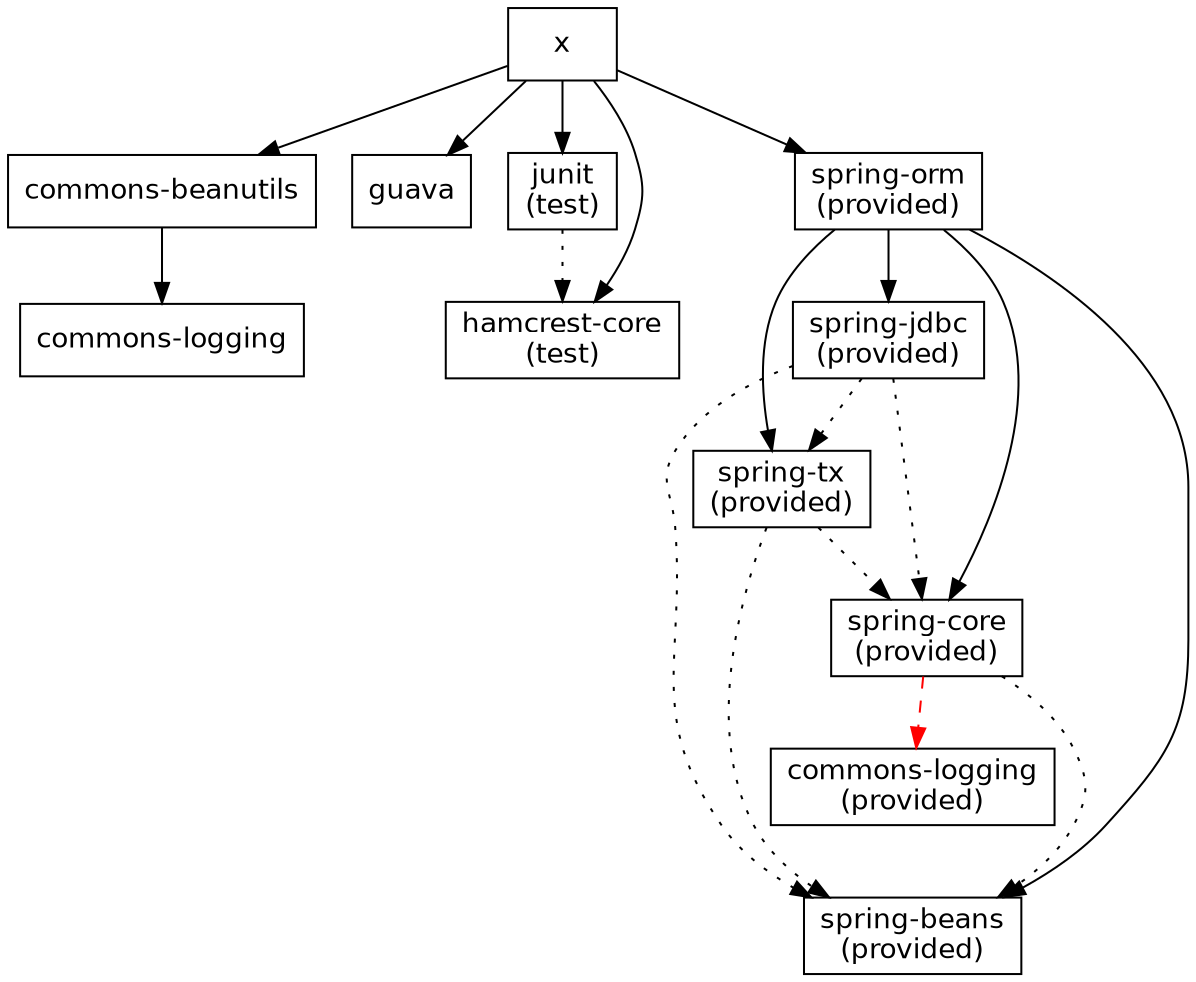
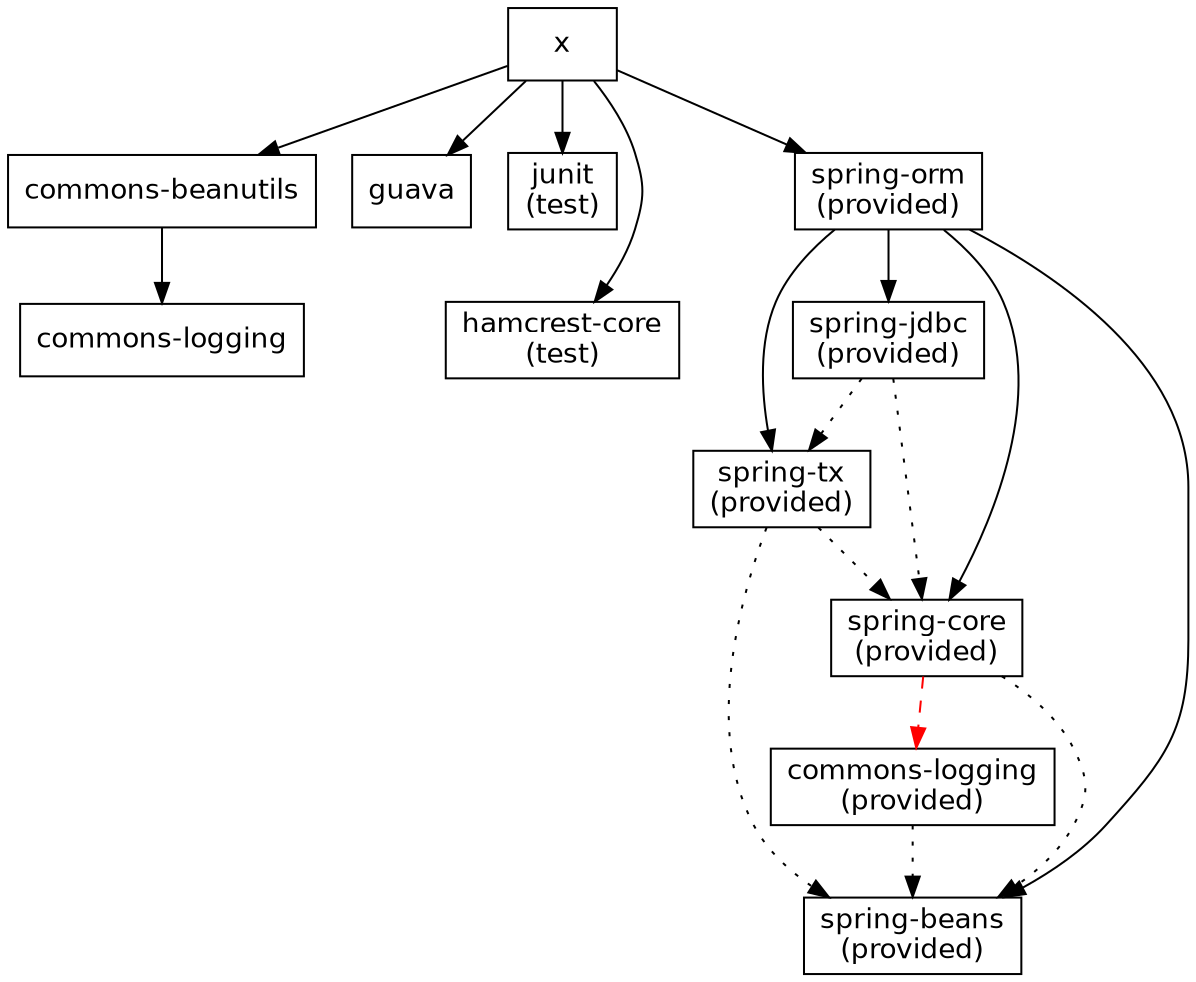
edge "junit (test)" -> "hamcrest-core (test)": removed
edge "spring-jdbc (provided)" -> "spring-beans (provided)": now "commons-logging (provided)" -> "spring-beans (provided)"
